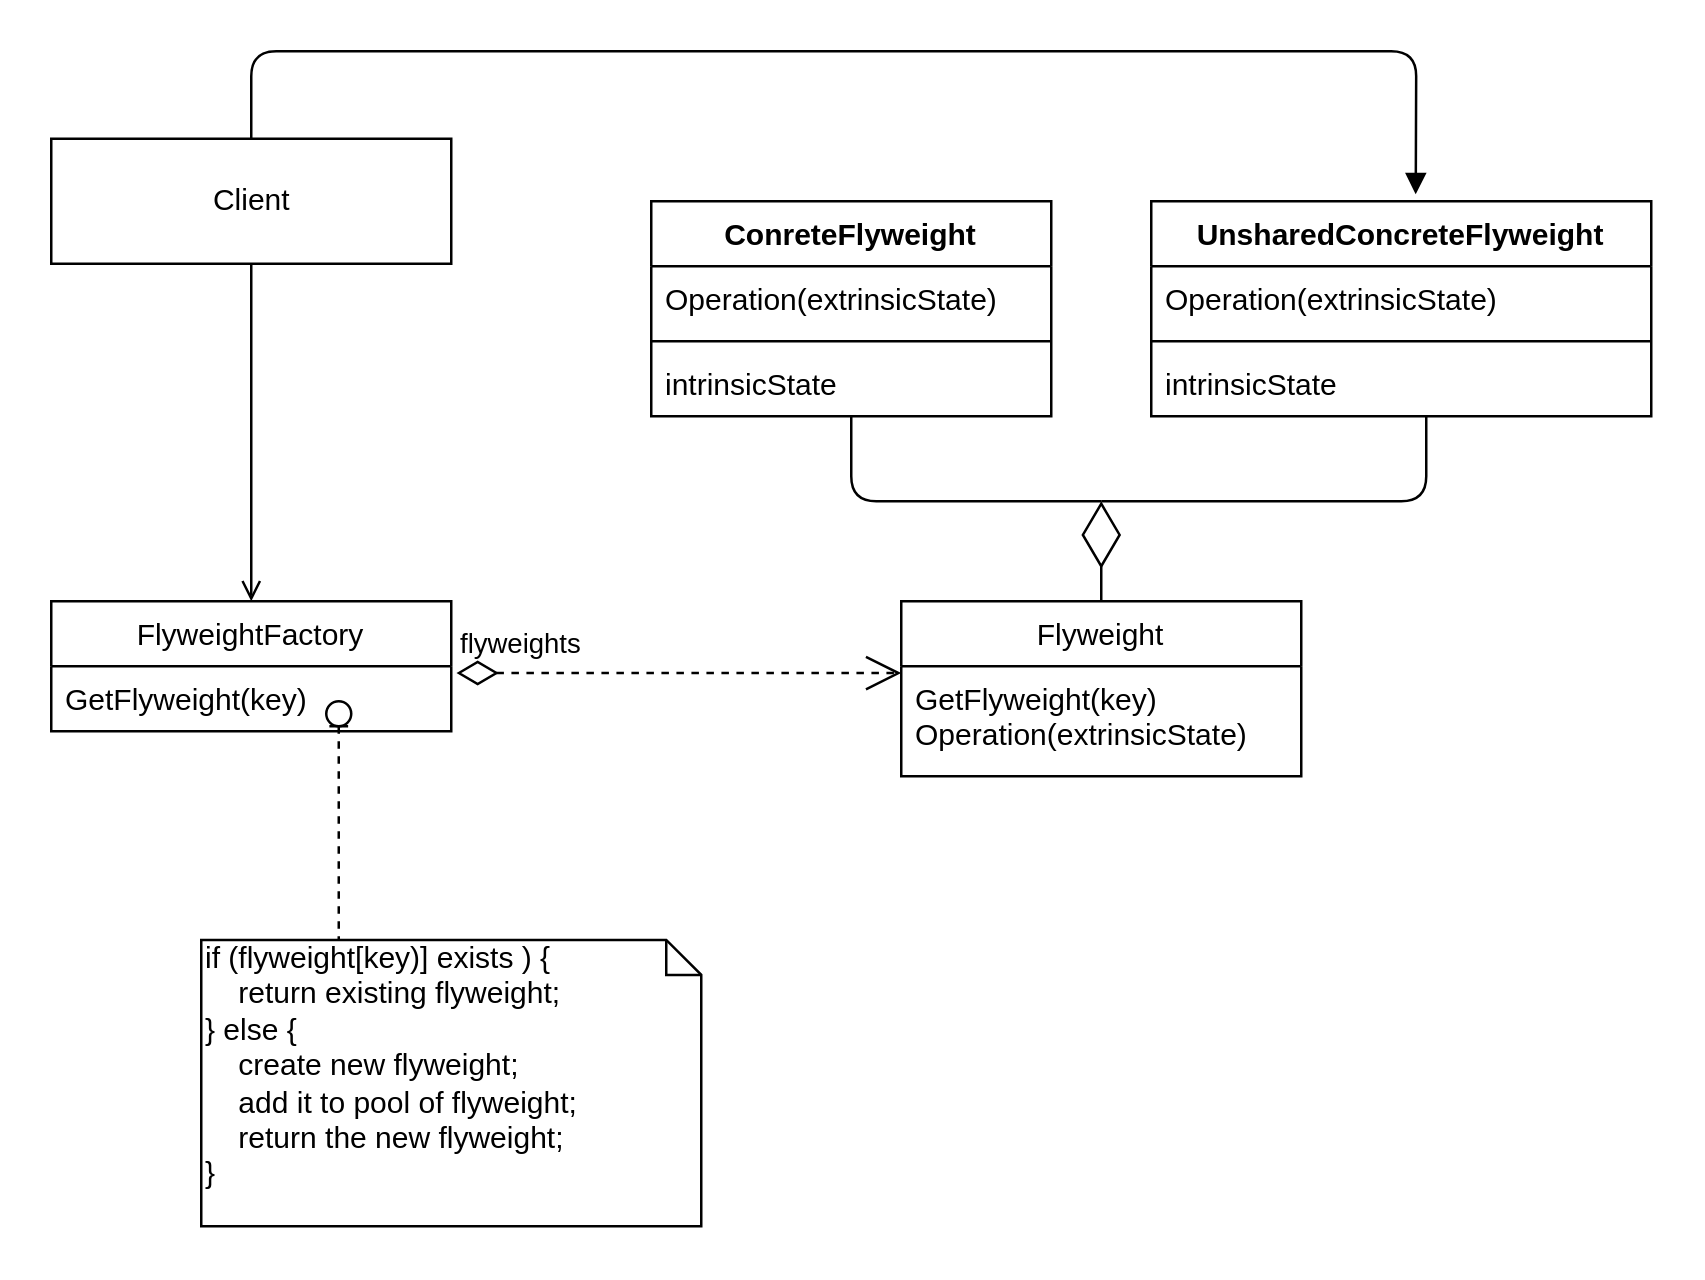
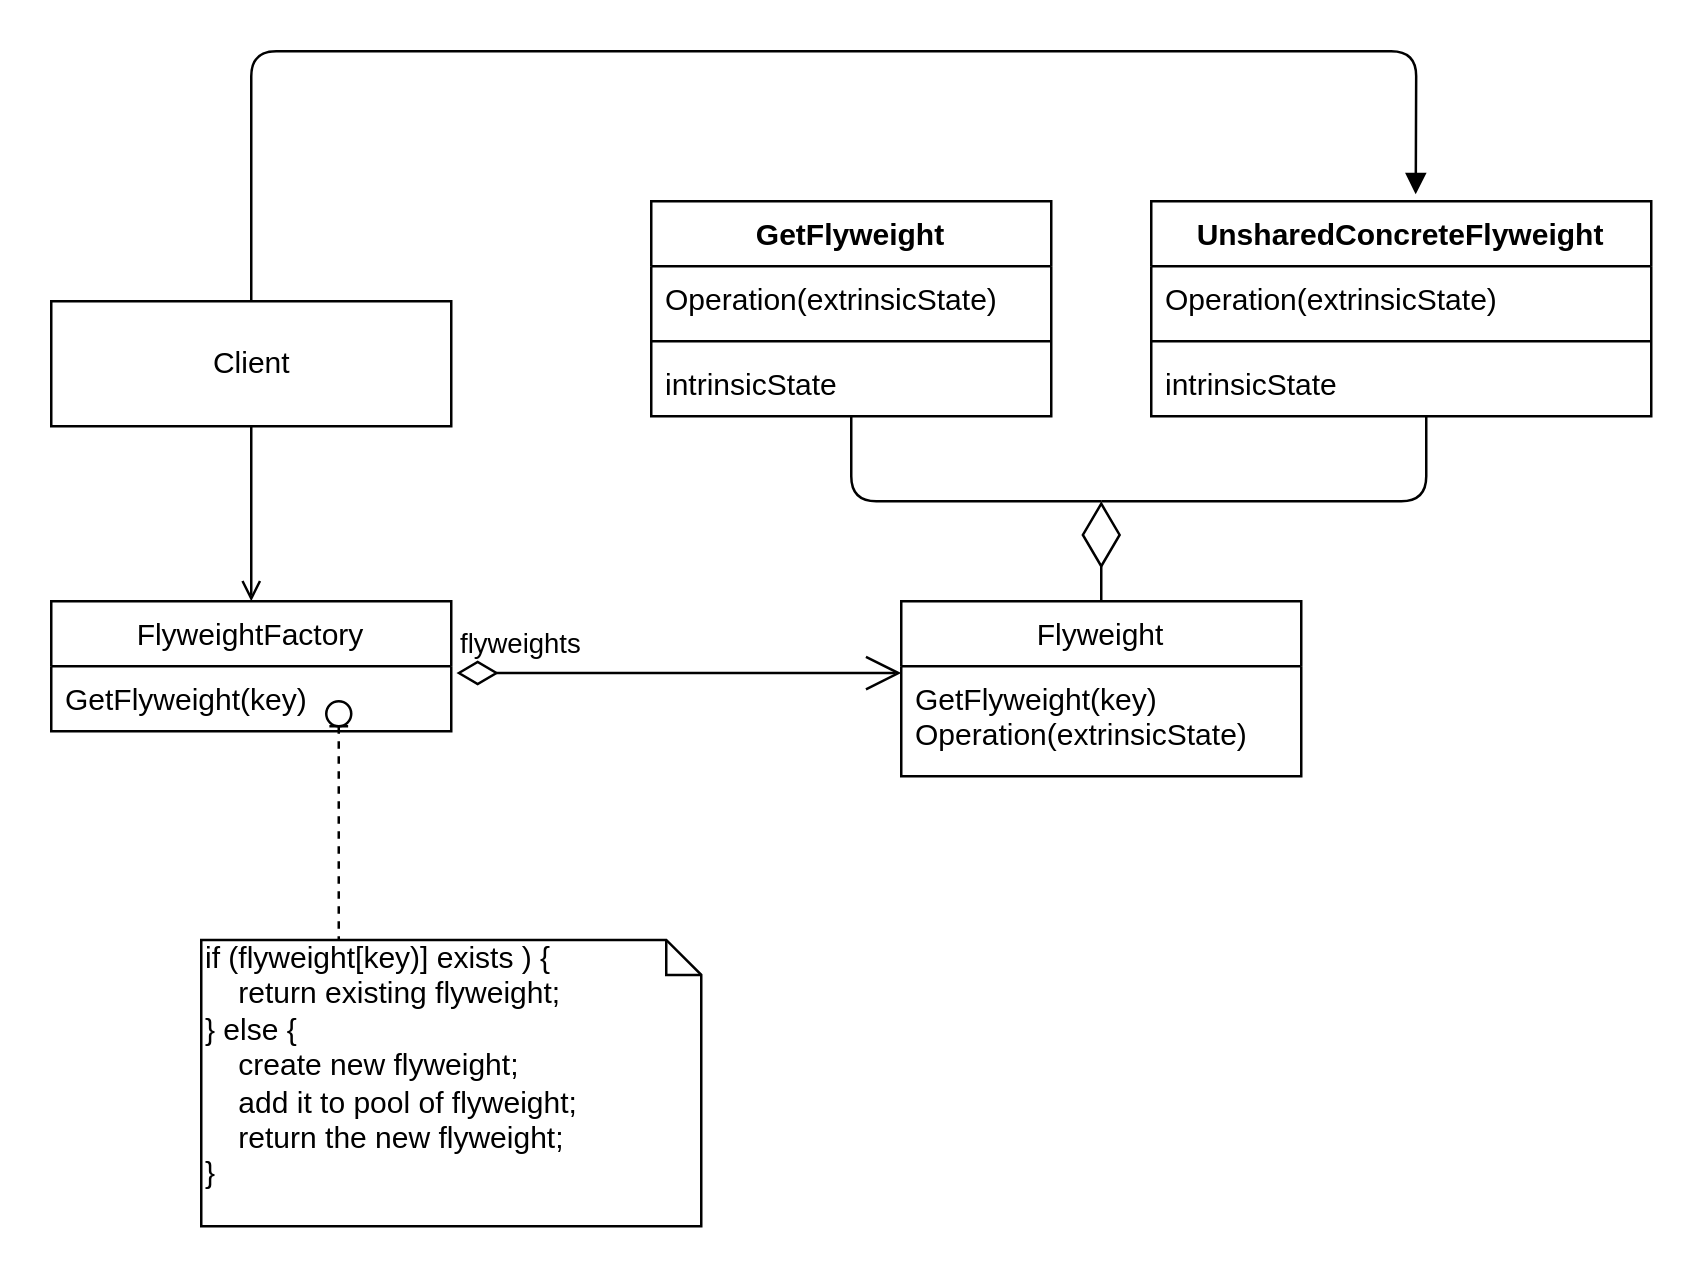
node "Client": moved (251, 201) -> (251, 364)
node "ConreteFlyweight": label "ConreteFlyweight" -> "GetFlyweight"
edge "GetFlyweight(key)" -- "GetFlyweight(key) Operation(extrinsicState)": style dashed -> solid
